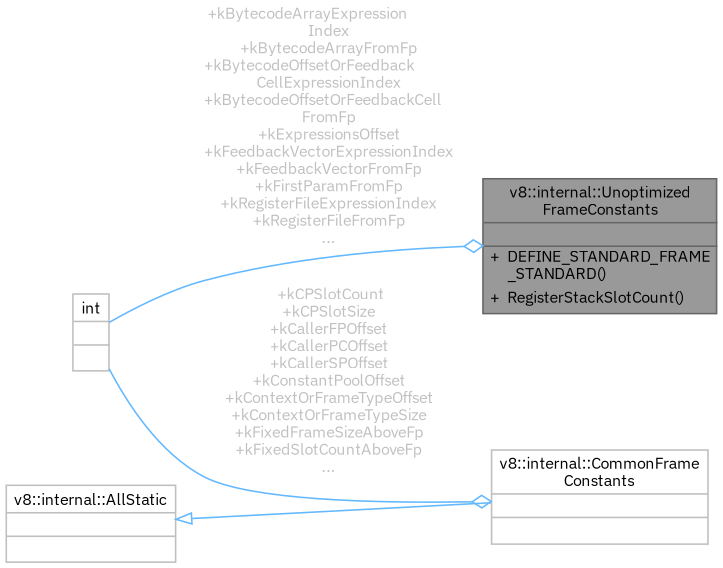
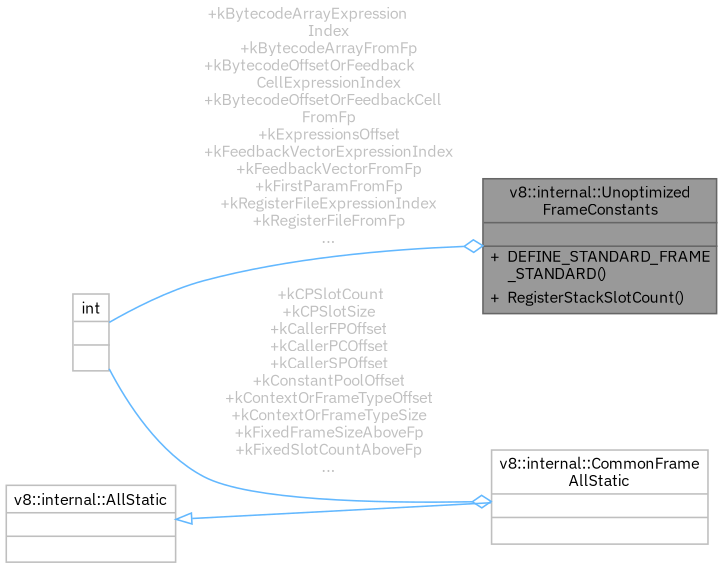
node "v8::internal::CommonFrame": text "Constants" -> "AllStatic"
